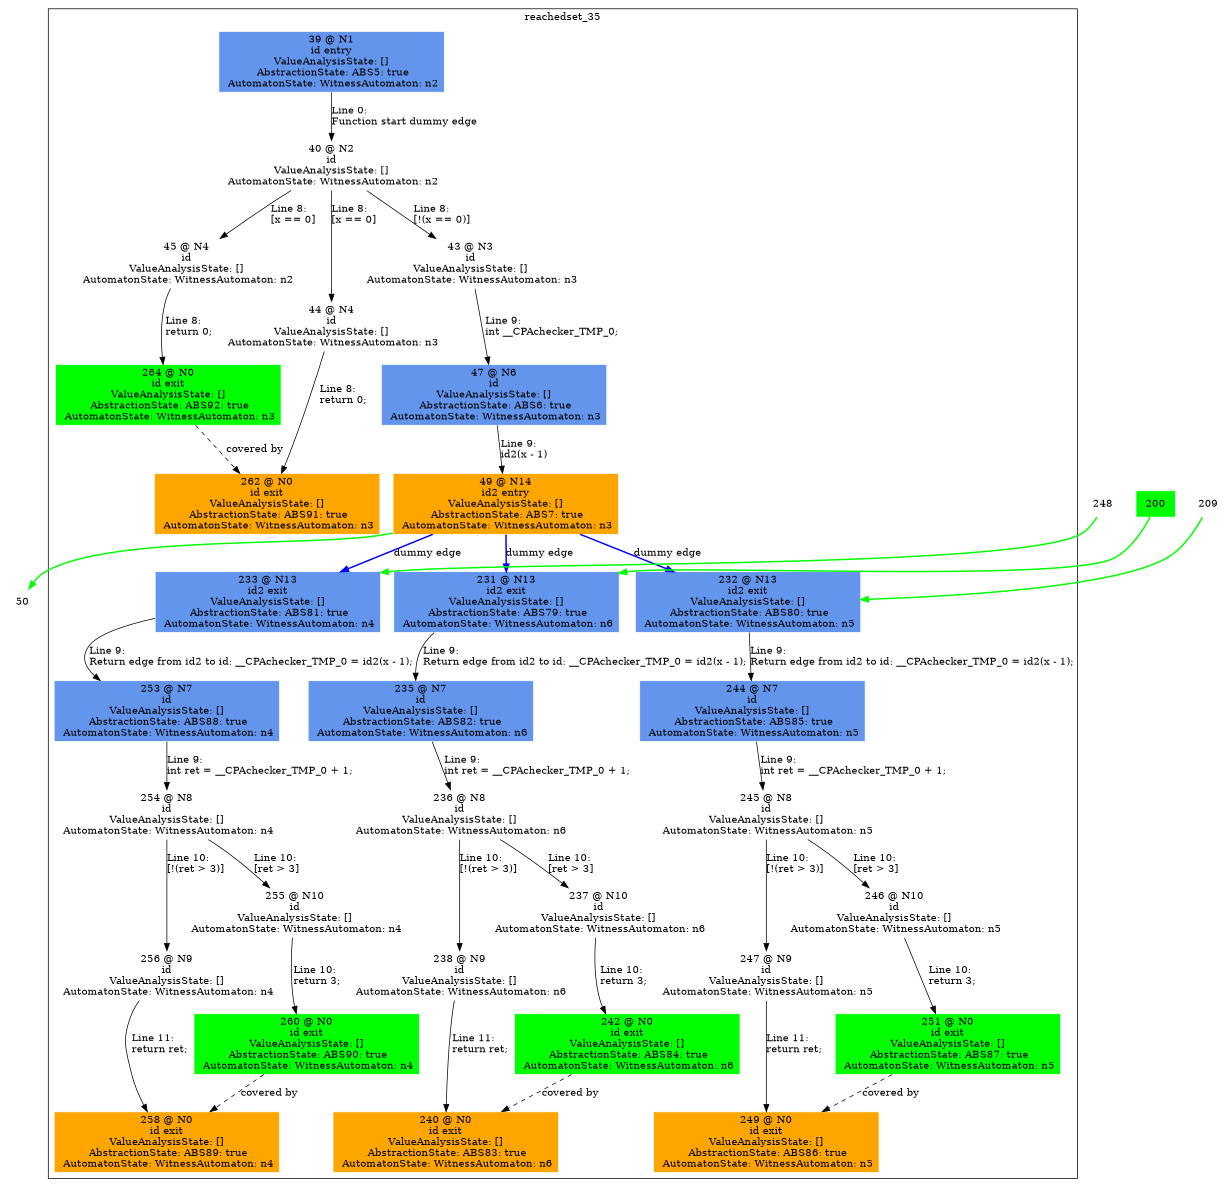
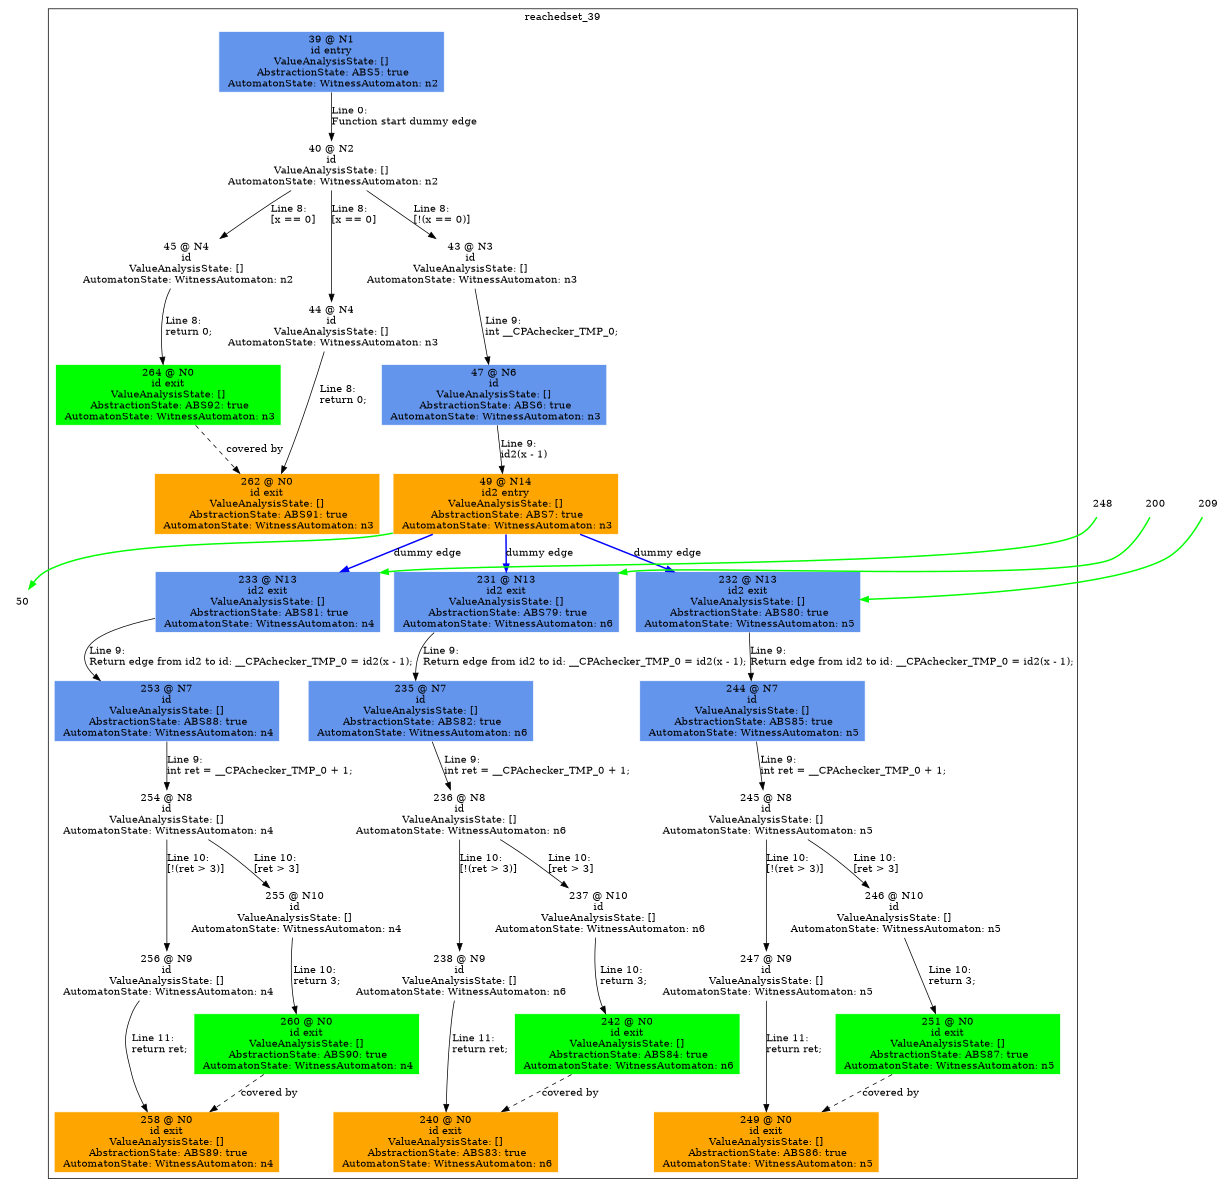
cluster "reachedset_35": label "reachedset_35" -> "reachedset_39"
node "200": fillcolor green -> white
